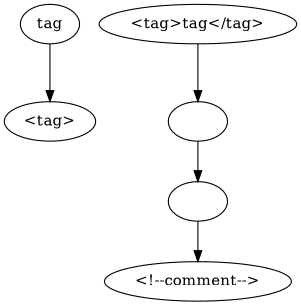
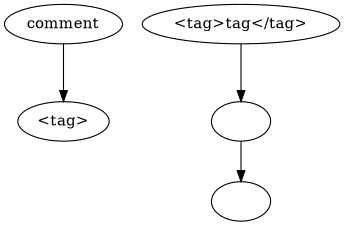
node "tag": label "tag" -> "comment"
node "<!--comment-->": removed
